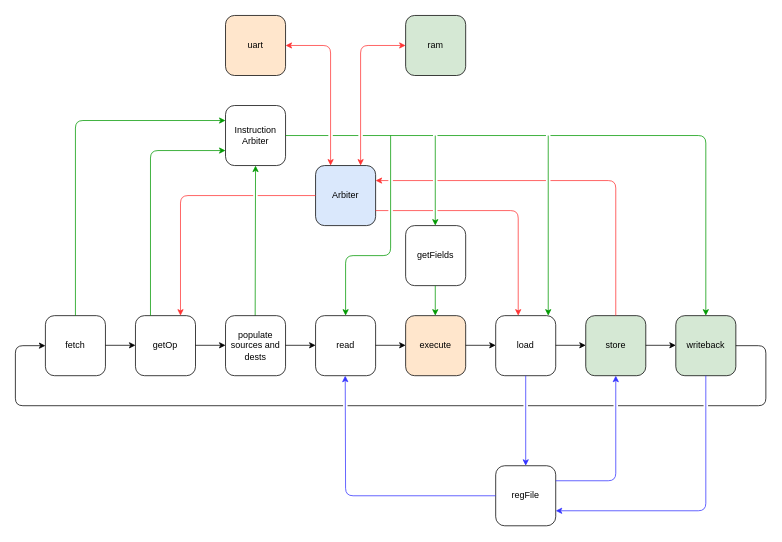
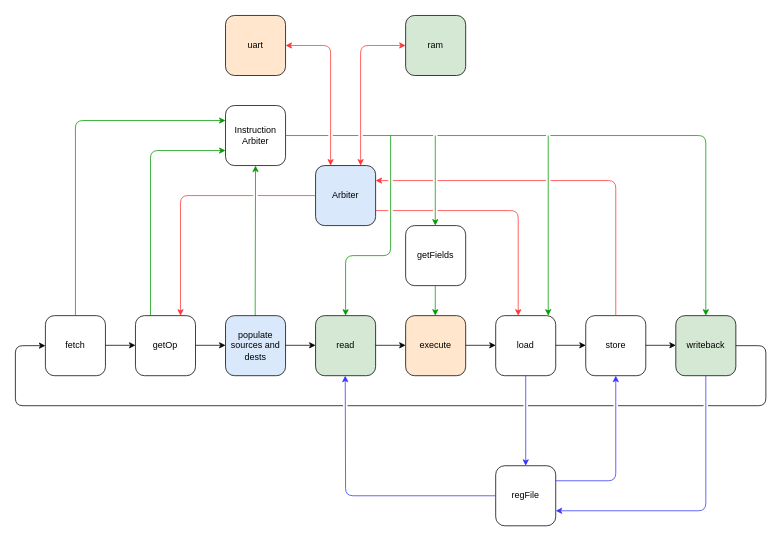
node "populate sources and dests": fillcolor #ffffff -> #dae8fc
node "read": fillcolor #ffffff -> #d5e8d4
node "store": fillcolor #d5e8d4 -> #ffffff
